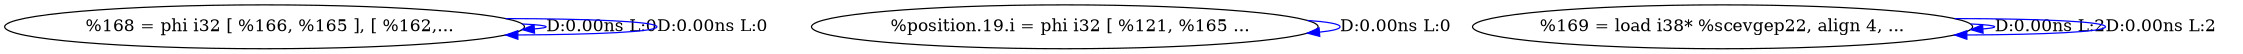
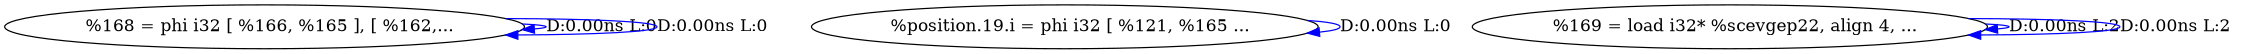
node "%169 = load i38* %scevgep22, align 4, ...": label "%169 = load i38* %scevgep22, align 4, ..." -> "%169 = load i32* %scevgep22, align 4, ..."
